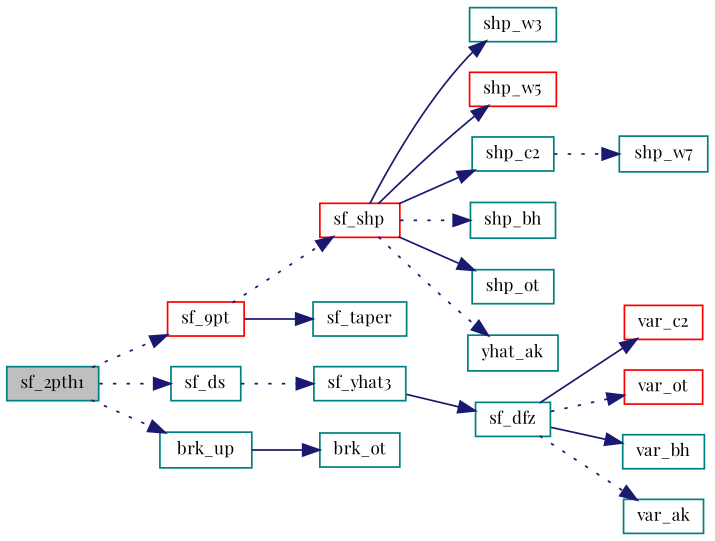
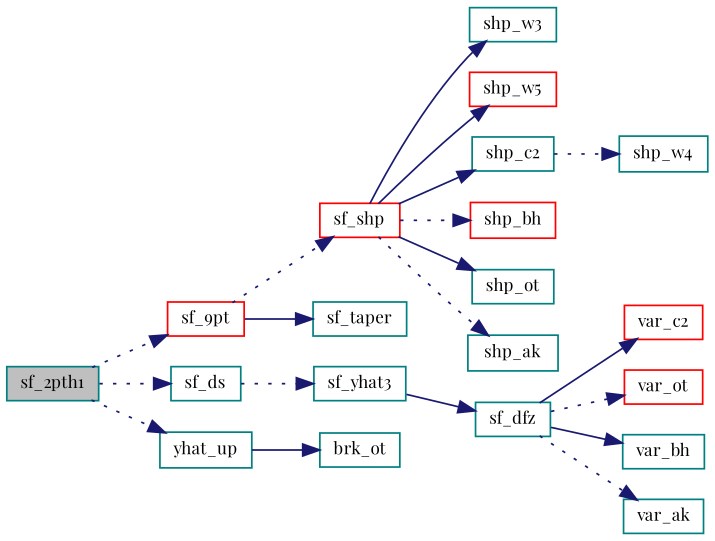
node "shp_w7": label "shp_w7" -> "shp_w4"
node "shp_bh": color teal -> red
node "yhat_ak": label "yhat_ak" -> "shp_ak"
node "brk_up": label "brk_up" -> "yhat_up"
